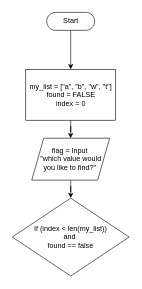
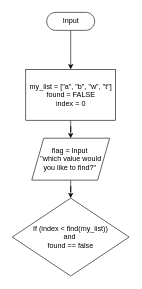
node "Start": label "Start" -> "Input"
node "If (index < len(my_list)) and found == false": label "If (index < len(my_list)) and found == false" -> "If (index < find(my_list)) and found == false"
